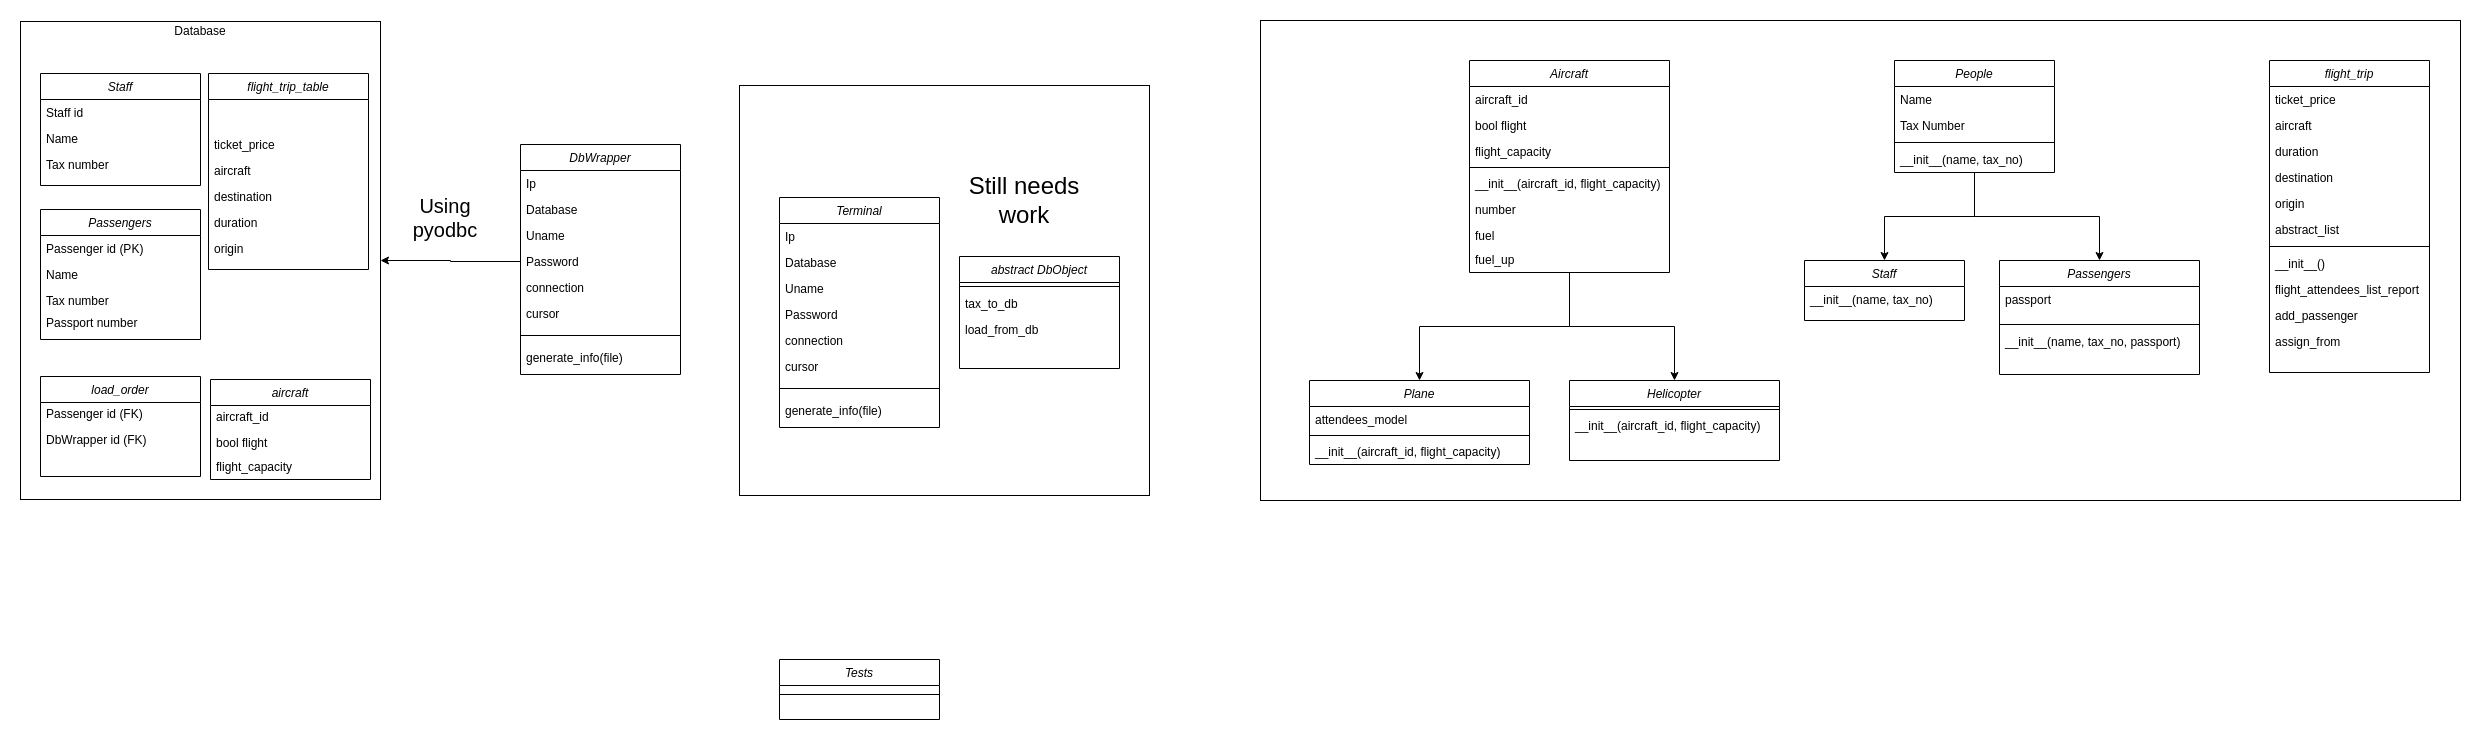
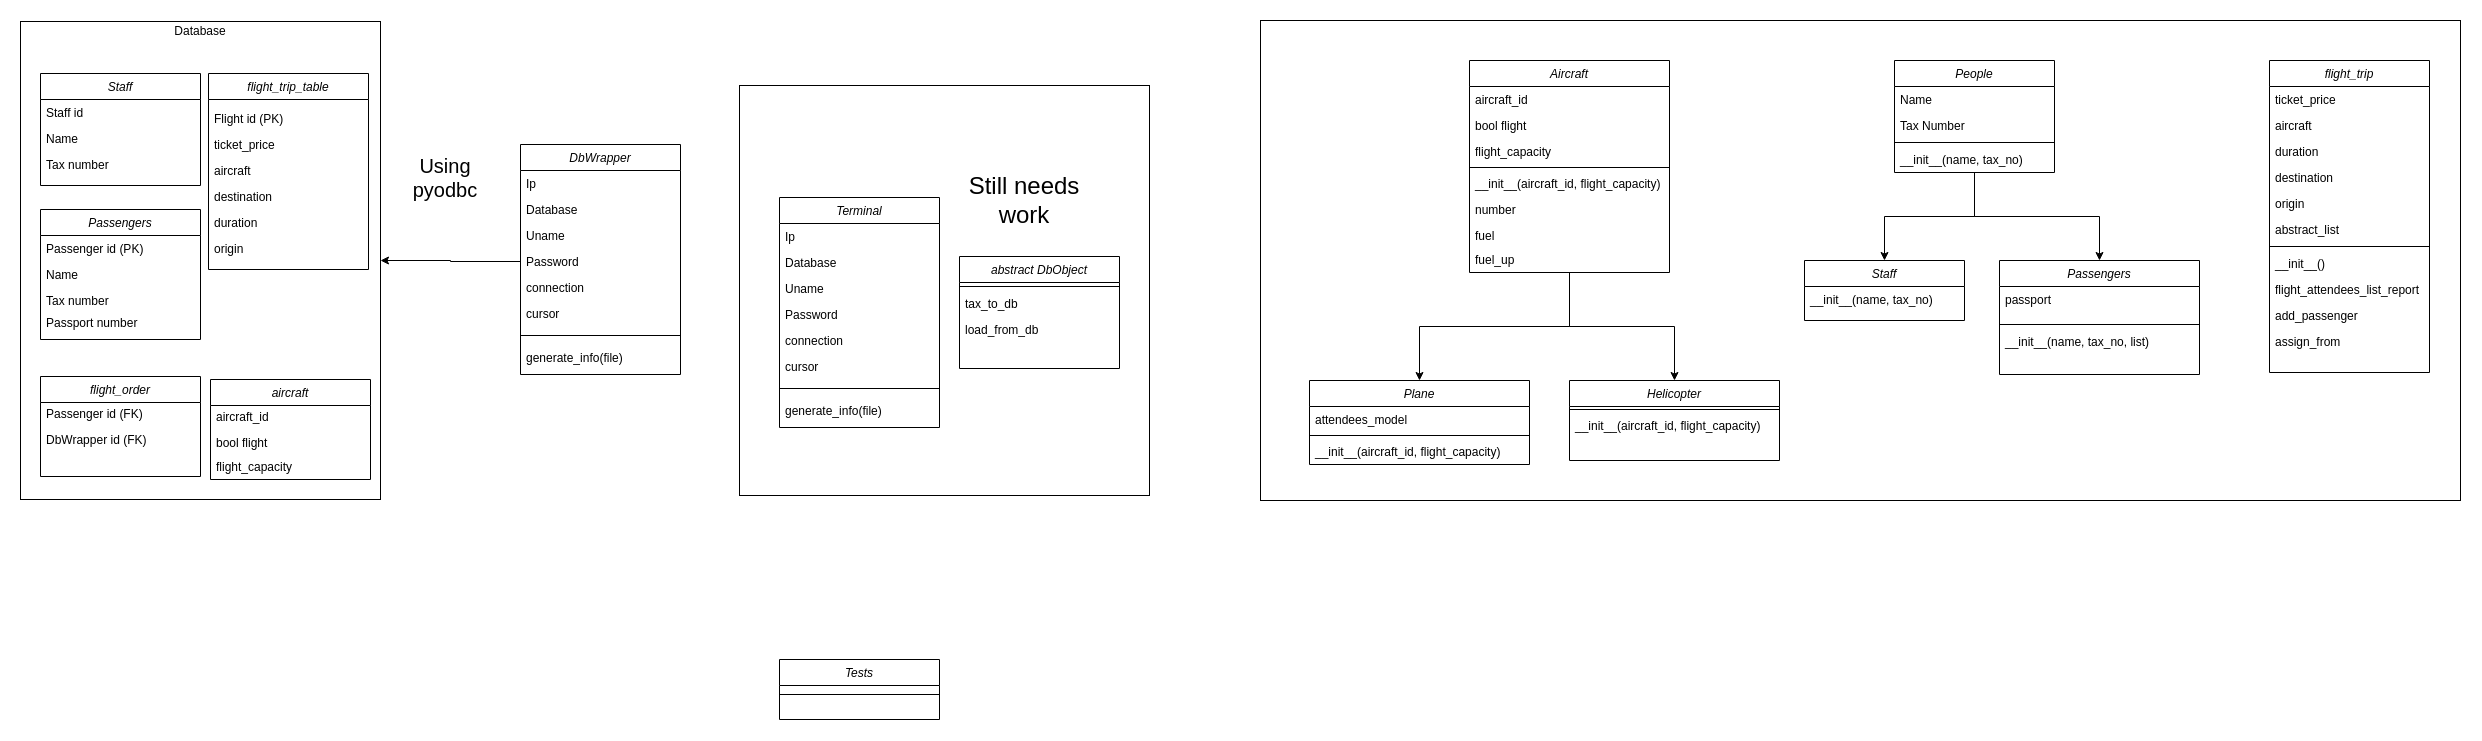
node "Flight id (PK)": added
node "Using pyodbc": moved (446, 218) -> (446, 178)
node "__init__(name, tax_no, passport)": label "__init__(name, tax_no, passport)" -> "__init__(name, tax_no, list)"
node "load_order": label "load_order" -> "flight_order"
